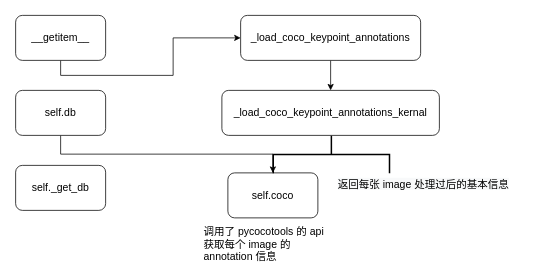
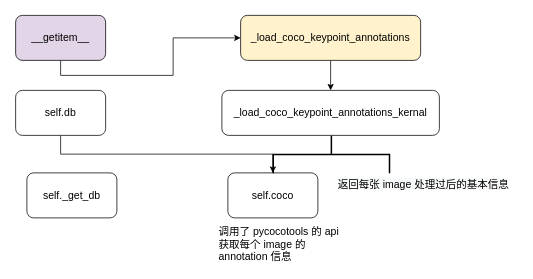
node "__getitem__": fillcolor #ffffff -> #e1d5e7
node "_load_coco_keypoint_annotations": fillcolor #ffffff -> #fff2cc
node "self._get_db": moved (60, 188) -> (72, 195)
node "调用了 pycocotools 的 api 获取每个 image 的 annotation 信息": moved (267, 244) -> (282, 244)
